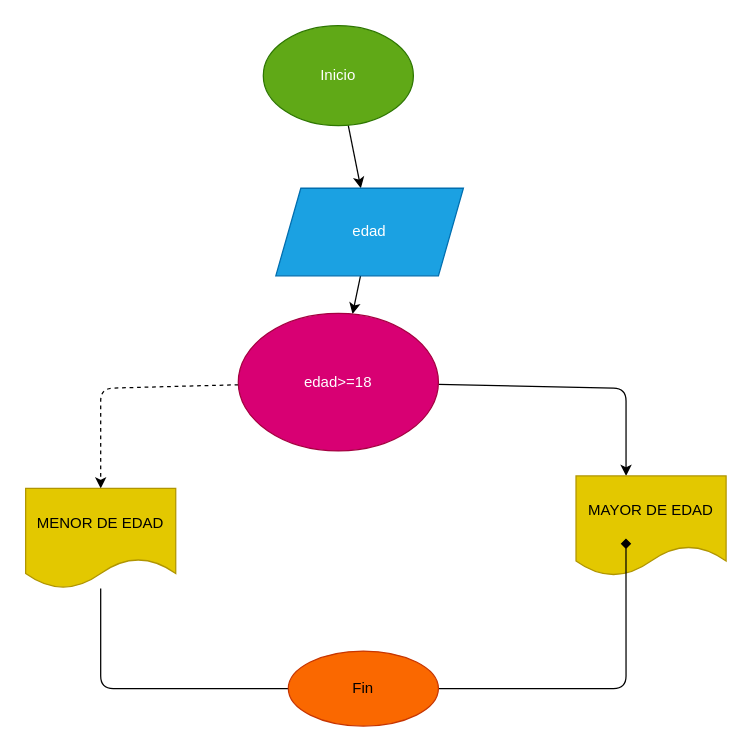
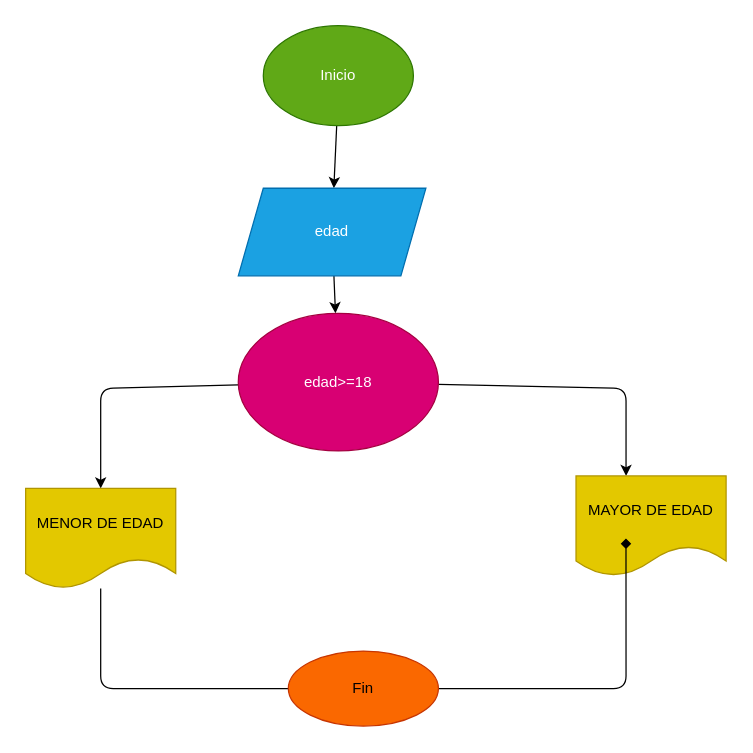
node "edad": moved (369, 232) -> (332, 232)
edge "edad>=18" -> "MENOR DE EDAD": style dashed -> solid
